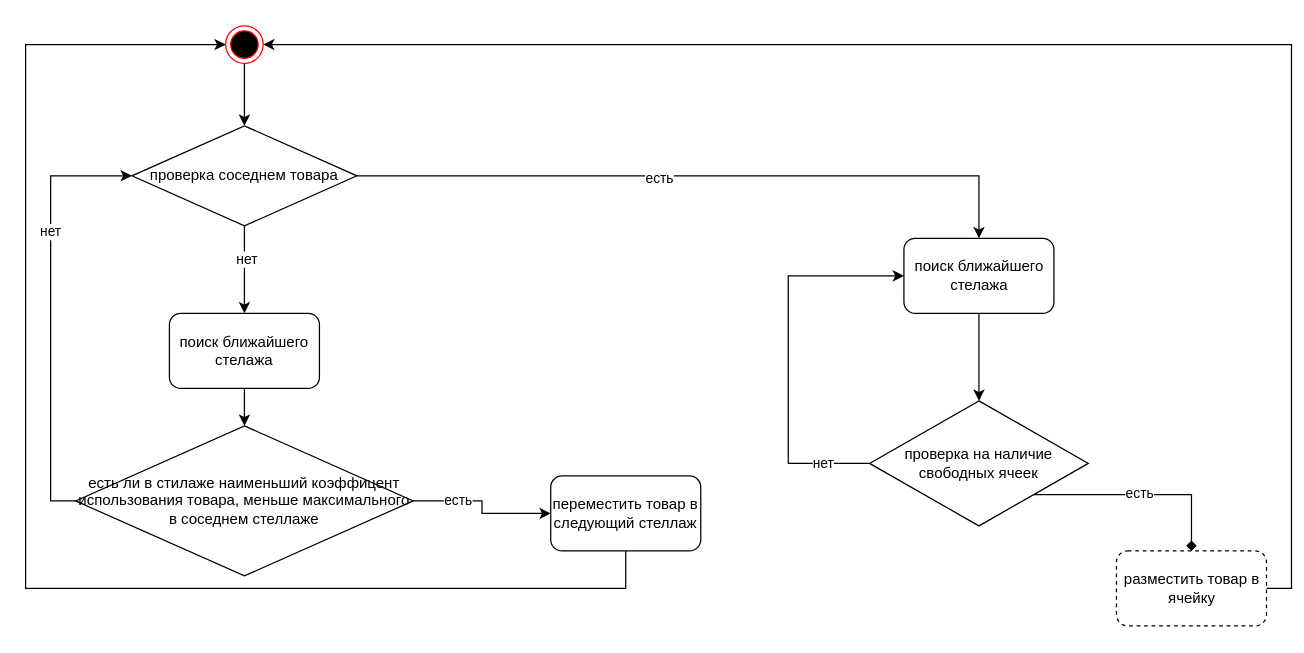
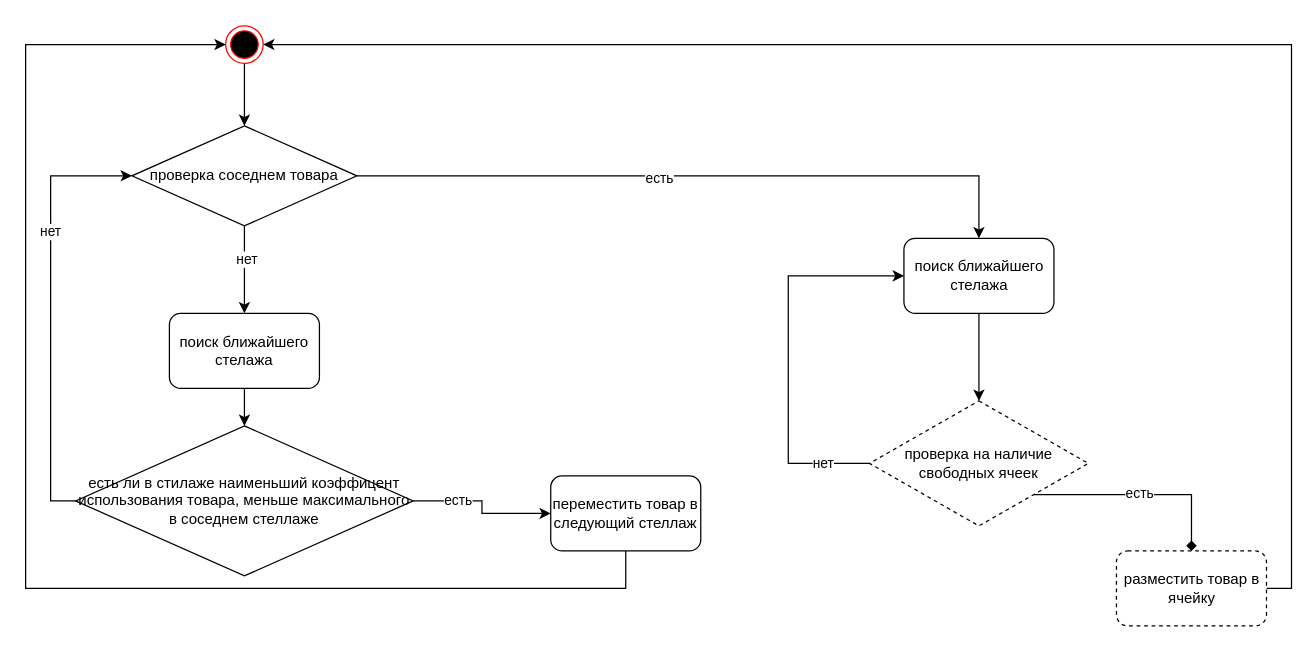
node "проверка на наличие свободных ячеек": style solid -> dashed
